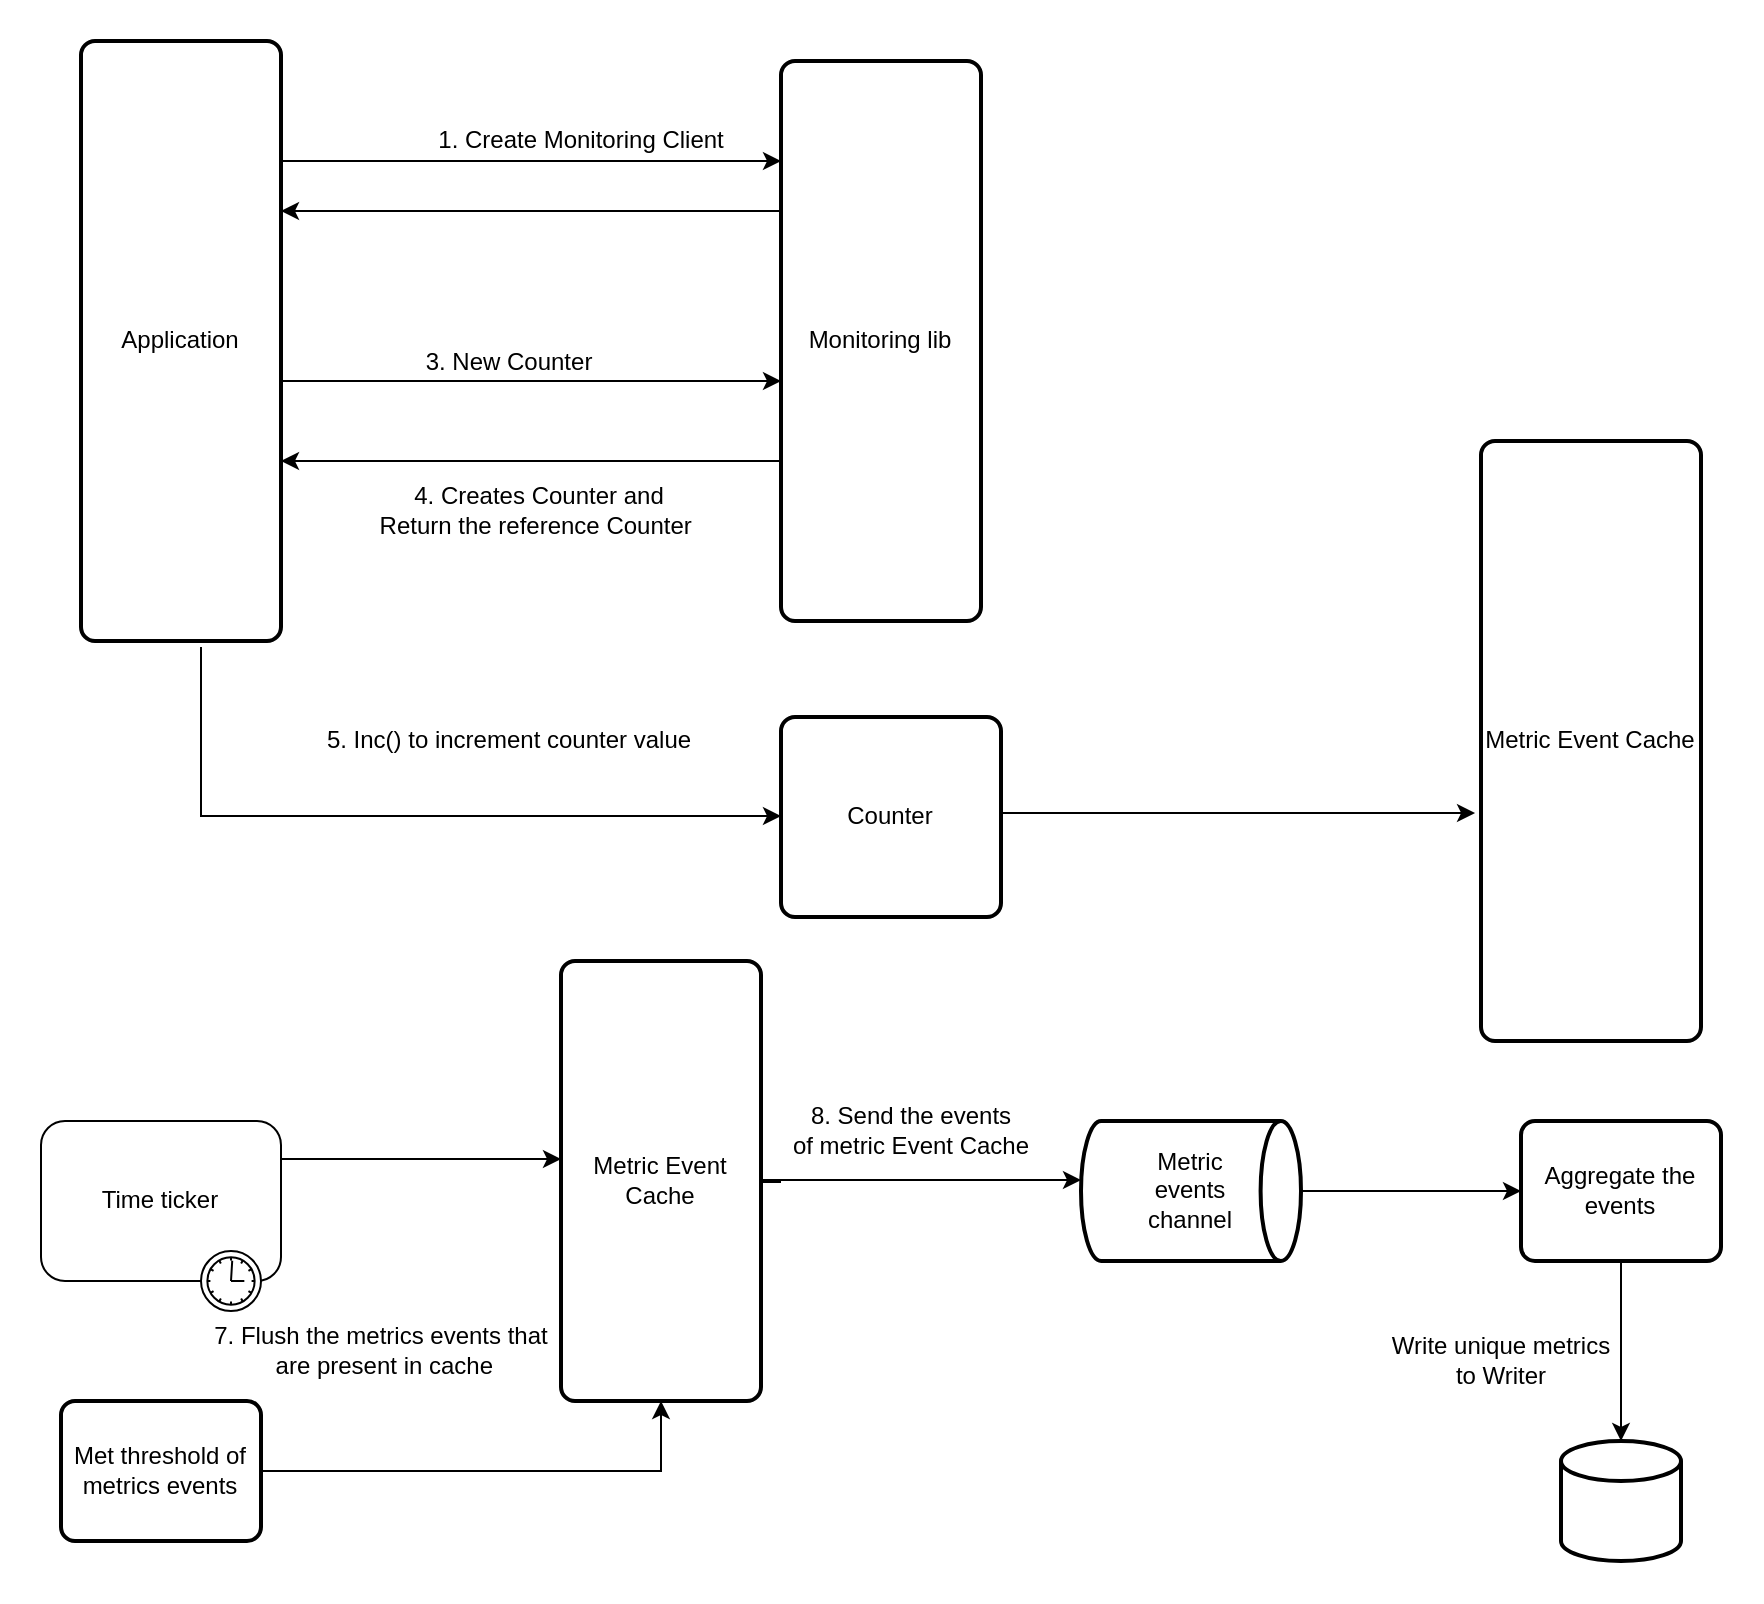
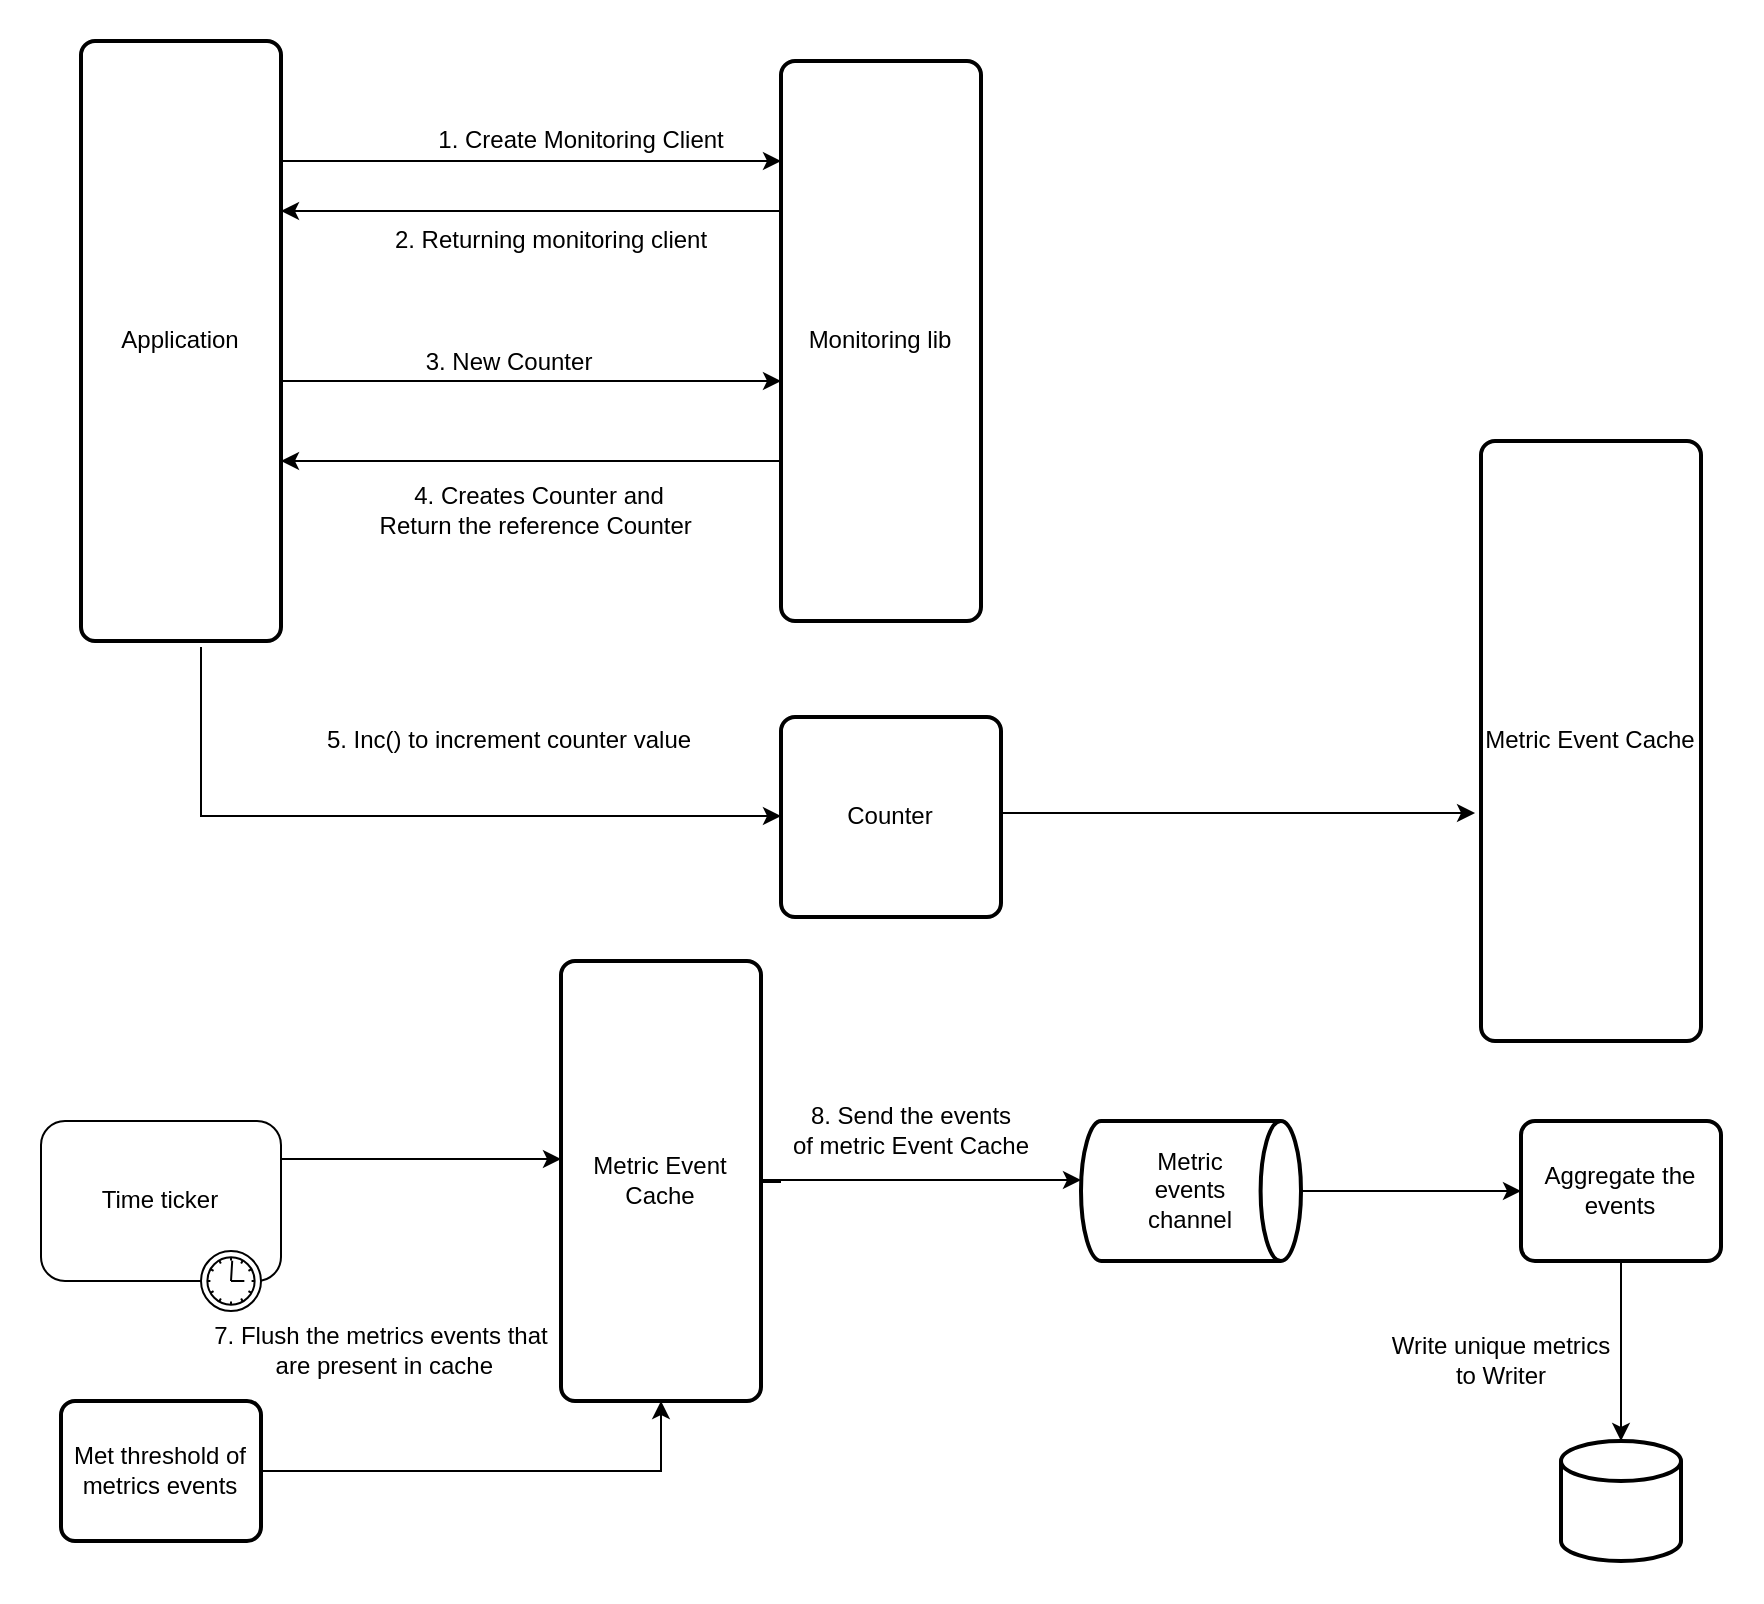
node "2. Returning monitoring client": added
